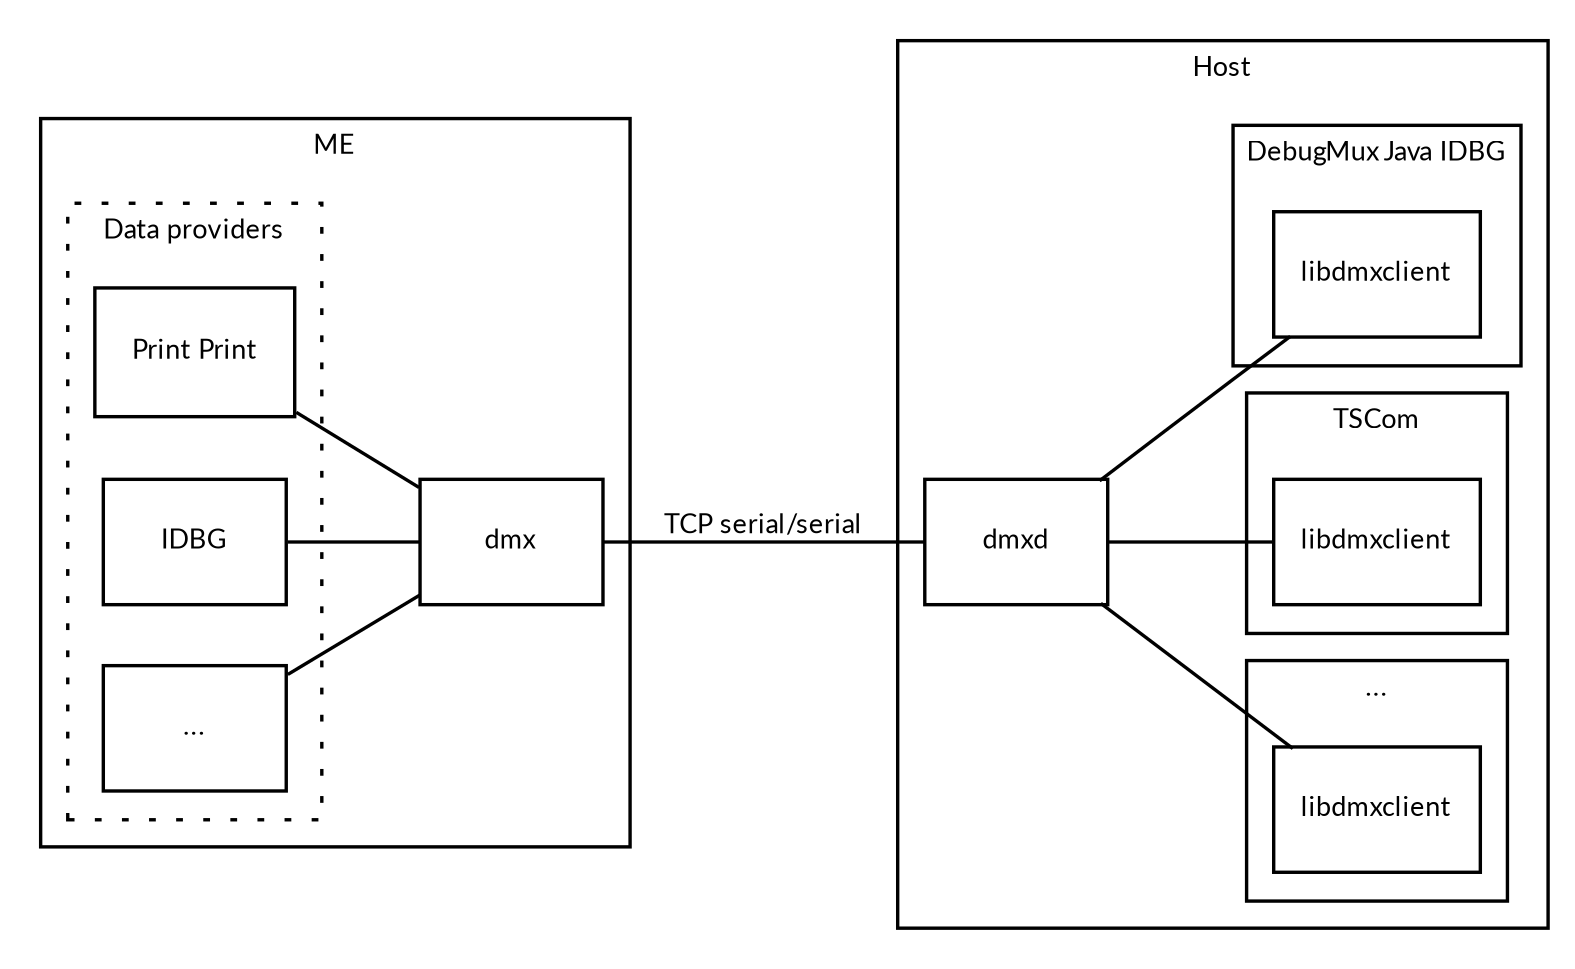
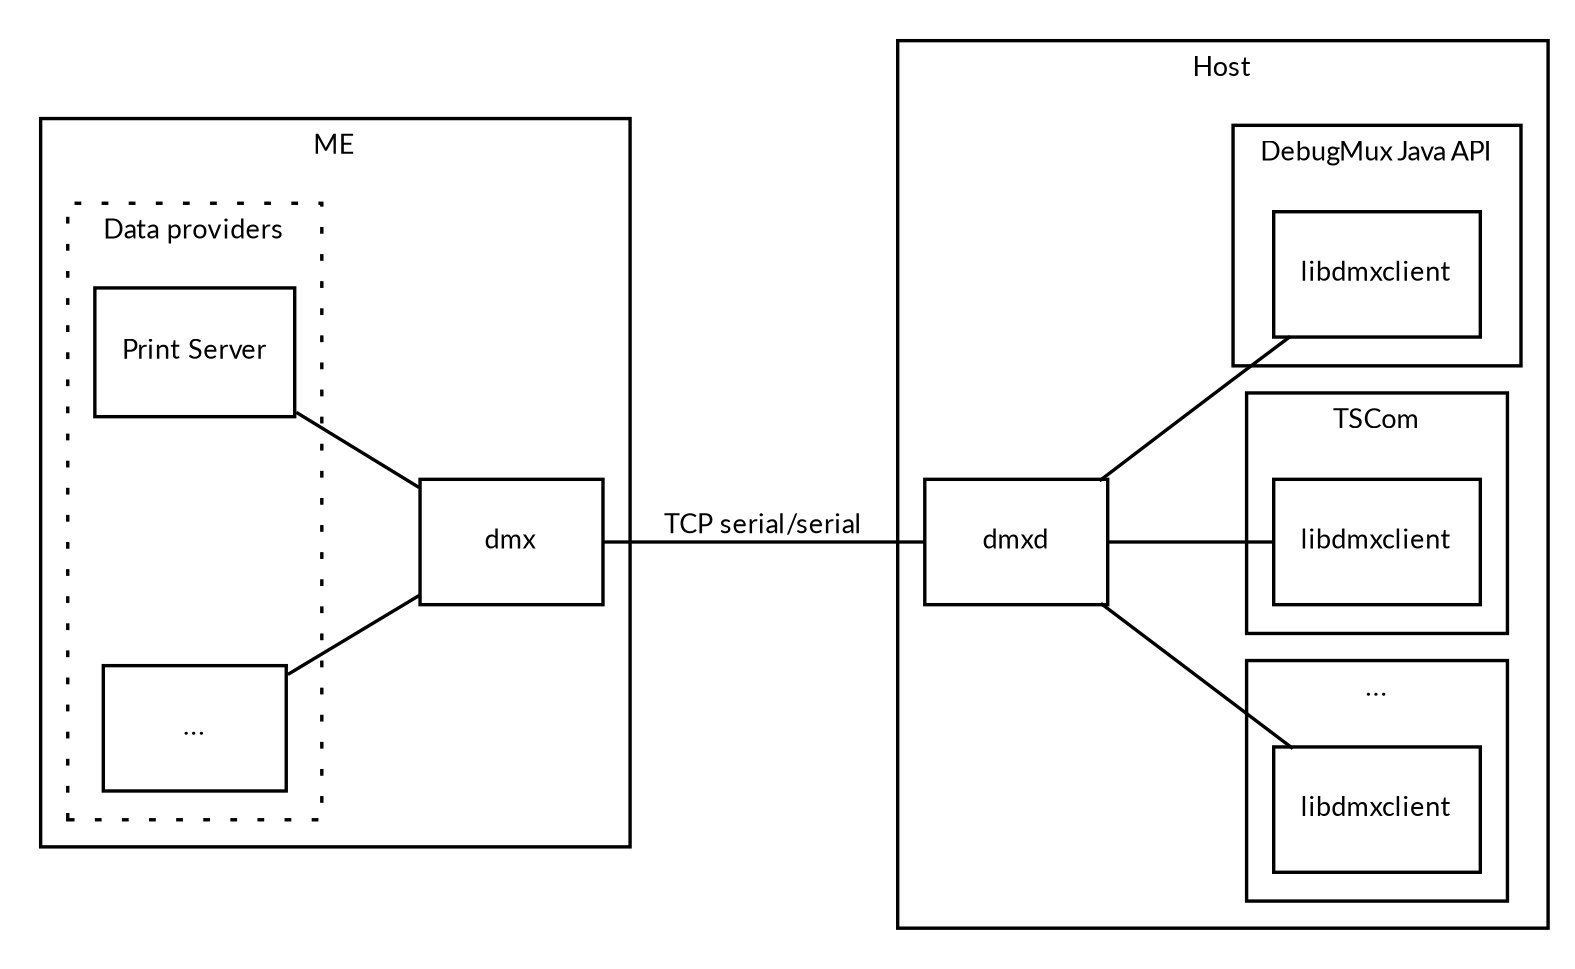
cluster "DebugMux Java IDBG": label "DebugMux Java IDBG" -> "DebugMux Java API"
node "Print Print": label "Print Print" -> "Print Server"
node "IDBG": removed
